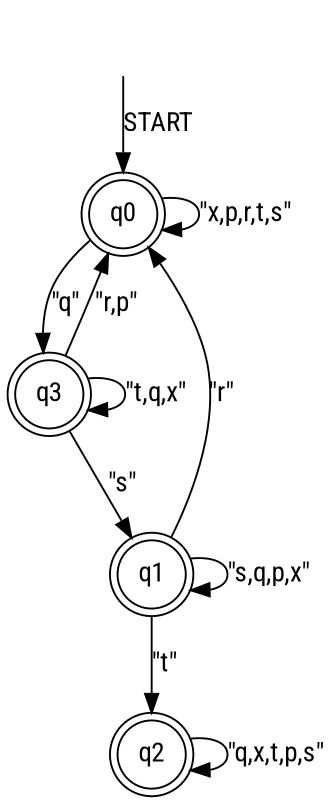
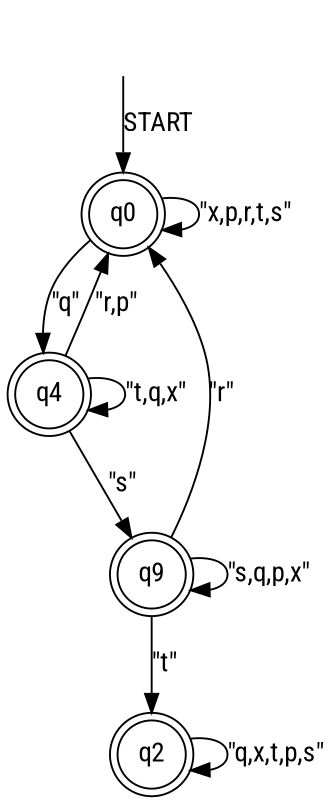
node "q3": label "q3" -> "q4"
node "q1": label "q1" -> "q9"
